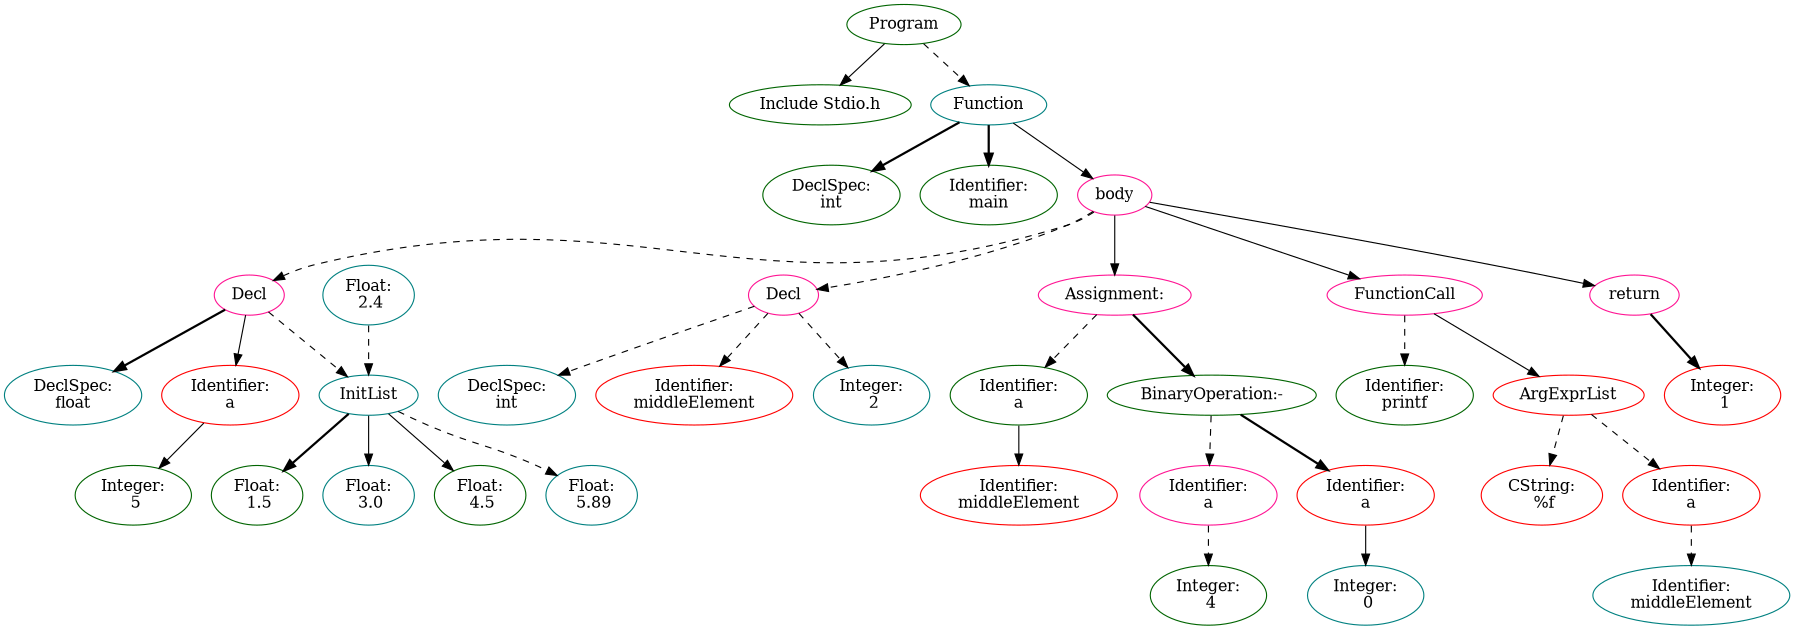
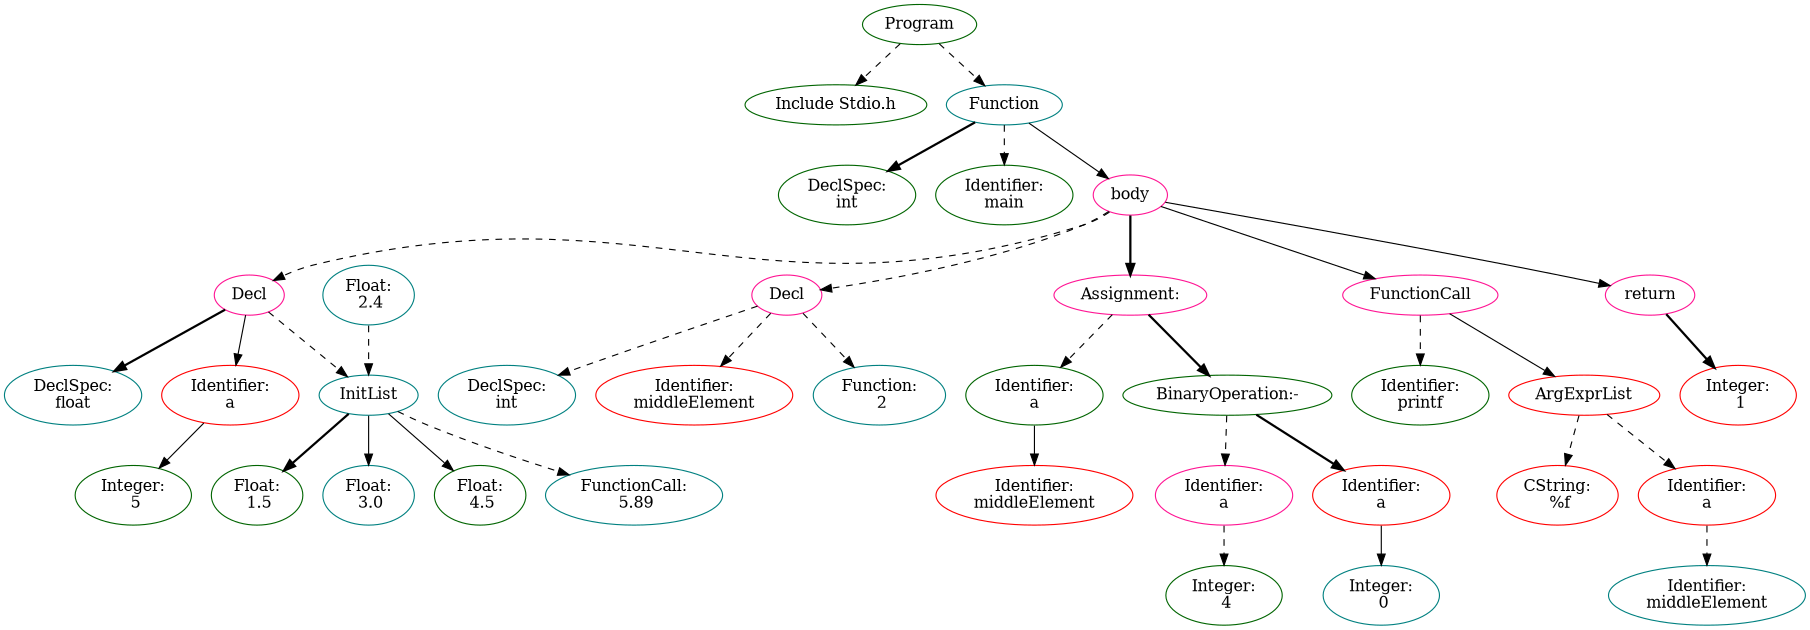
edge "Program" -> "Include Stdio.h": style solid -> dashed
edge "Function" -> "Identifier: main": style bold -> dashed
edge "body" -> "Assignment:": style solid -> bold
node "Integer: 2": label "Integer: 2" -> "Function: 2"
node "Float: 5.89": label "Float: 5.89" -> "FunctionCall: 5.89"
